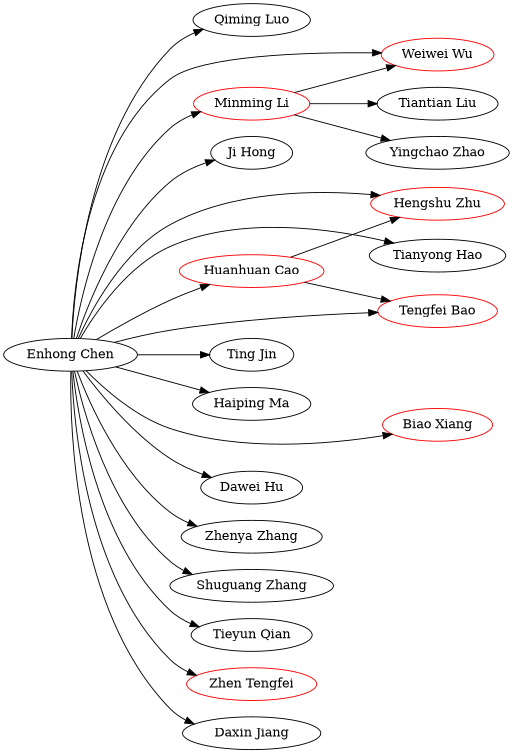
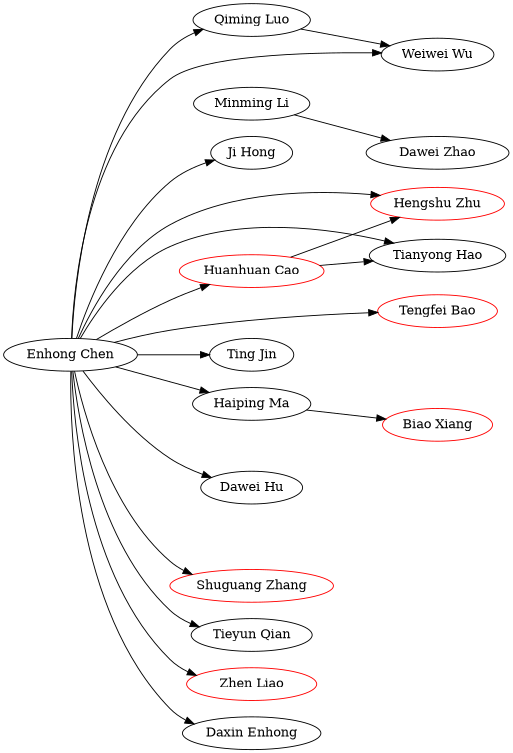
node "Weiwei Wu": color red -> black
edge "Minming Li" -> "Weiwei Wu": now "Qiming Luo" -> "Weiwei Wu"
node "Minming Li": color red -> black
node "Tiantian Liu": removed
node "Yingchao Zhao": label "Yingchao Zhao" -> "Dawei Zhao"
edge "Enhong Chen" -> "Minming Li": removed
edge "Huanhuan Cao" -> "Tengfei Bao": now "Huanhuan Cao" -> "Tianyong Hao"
edge "Enhong Chen" -> "Biao Xiang": now "Haiping Ma" -> "Biao Xiang"
node "Zhenya Zhang": removed
node "Shuguang Zhang": color black -> red
node "Zhen Tengfei": label "Zhen Tengfei" -> "Zhen Liao"
node "Daxin Jiang": label "Daxin Jiang" -> "Daxin Enhong"
